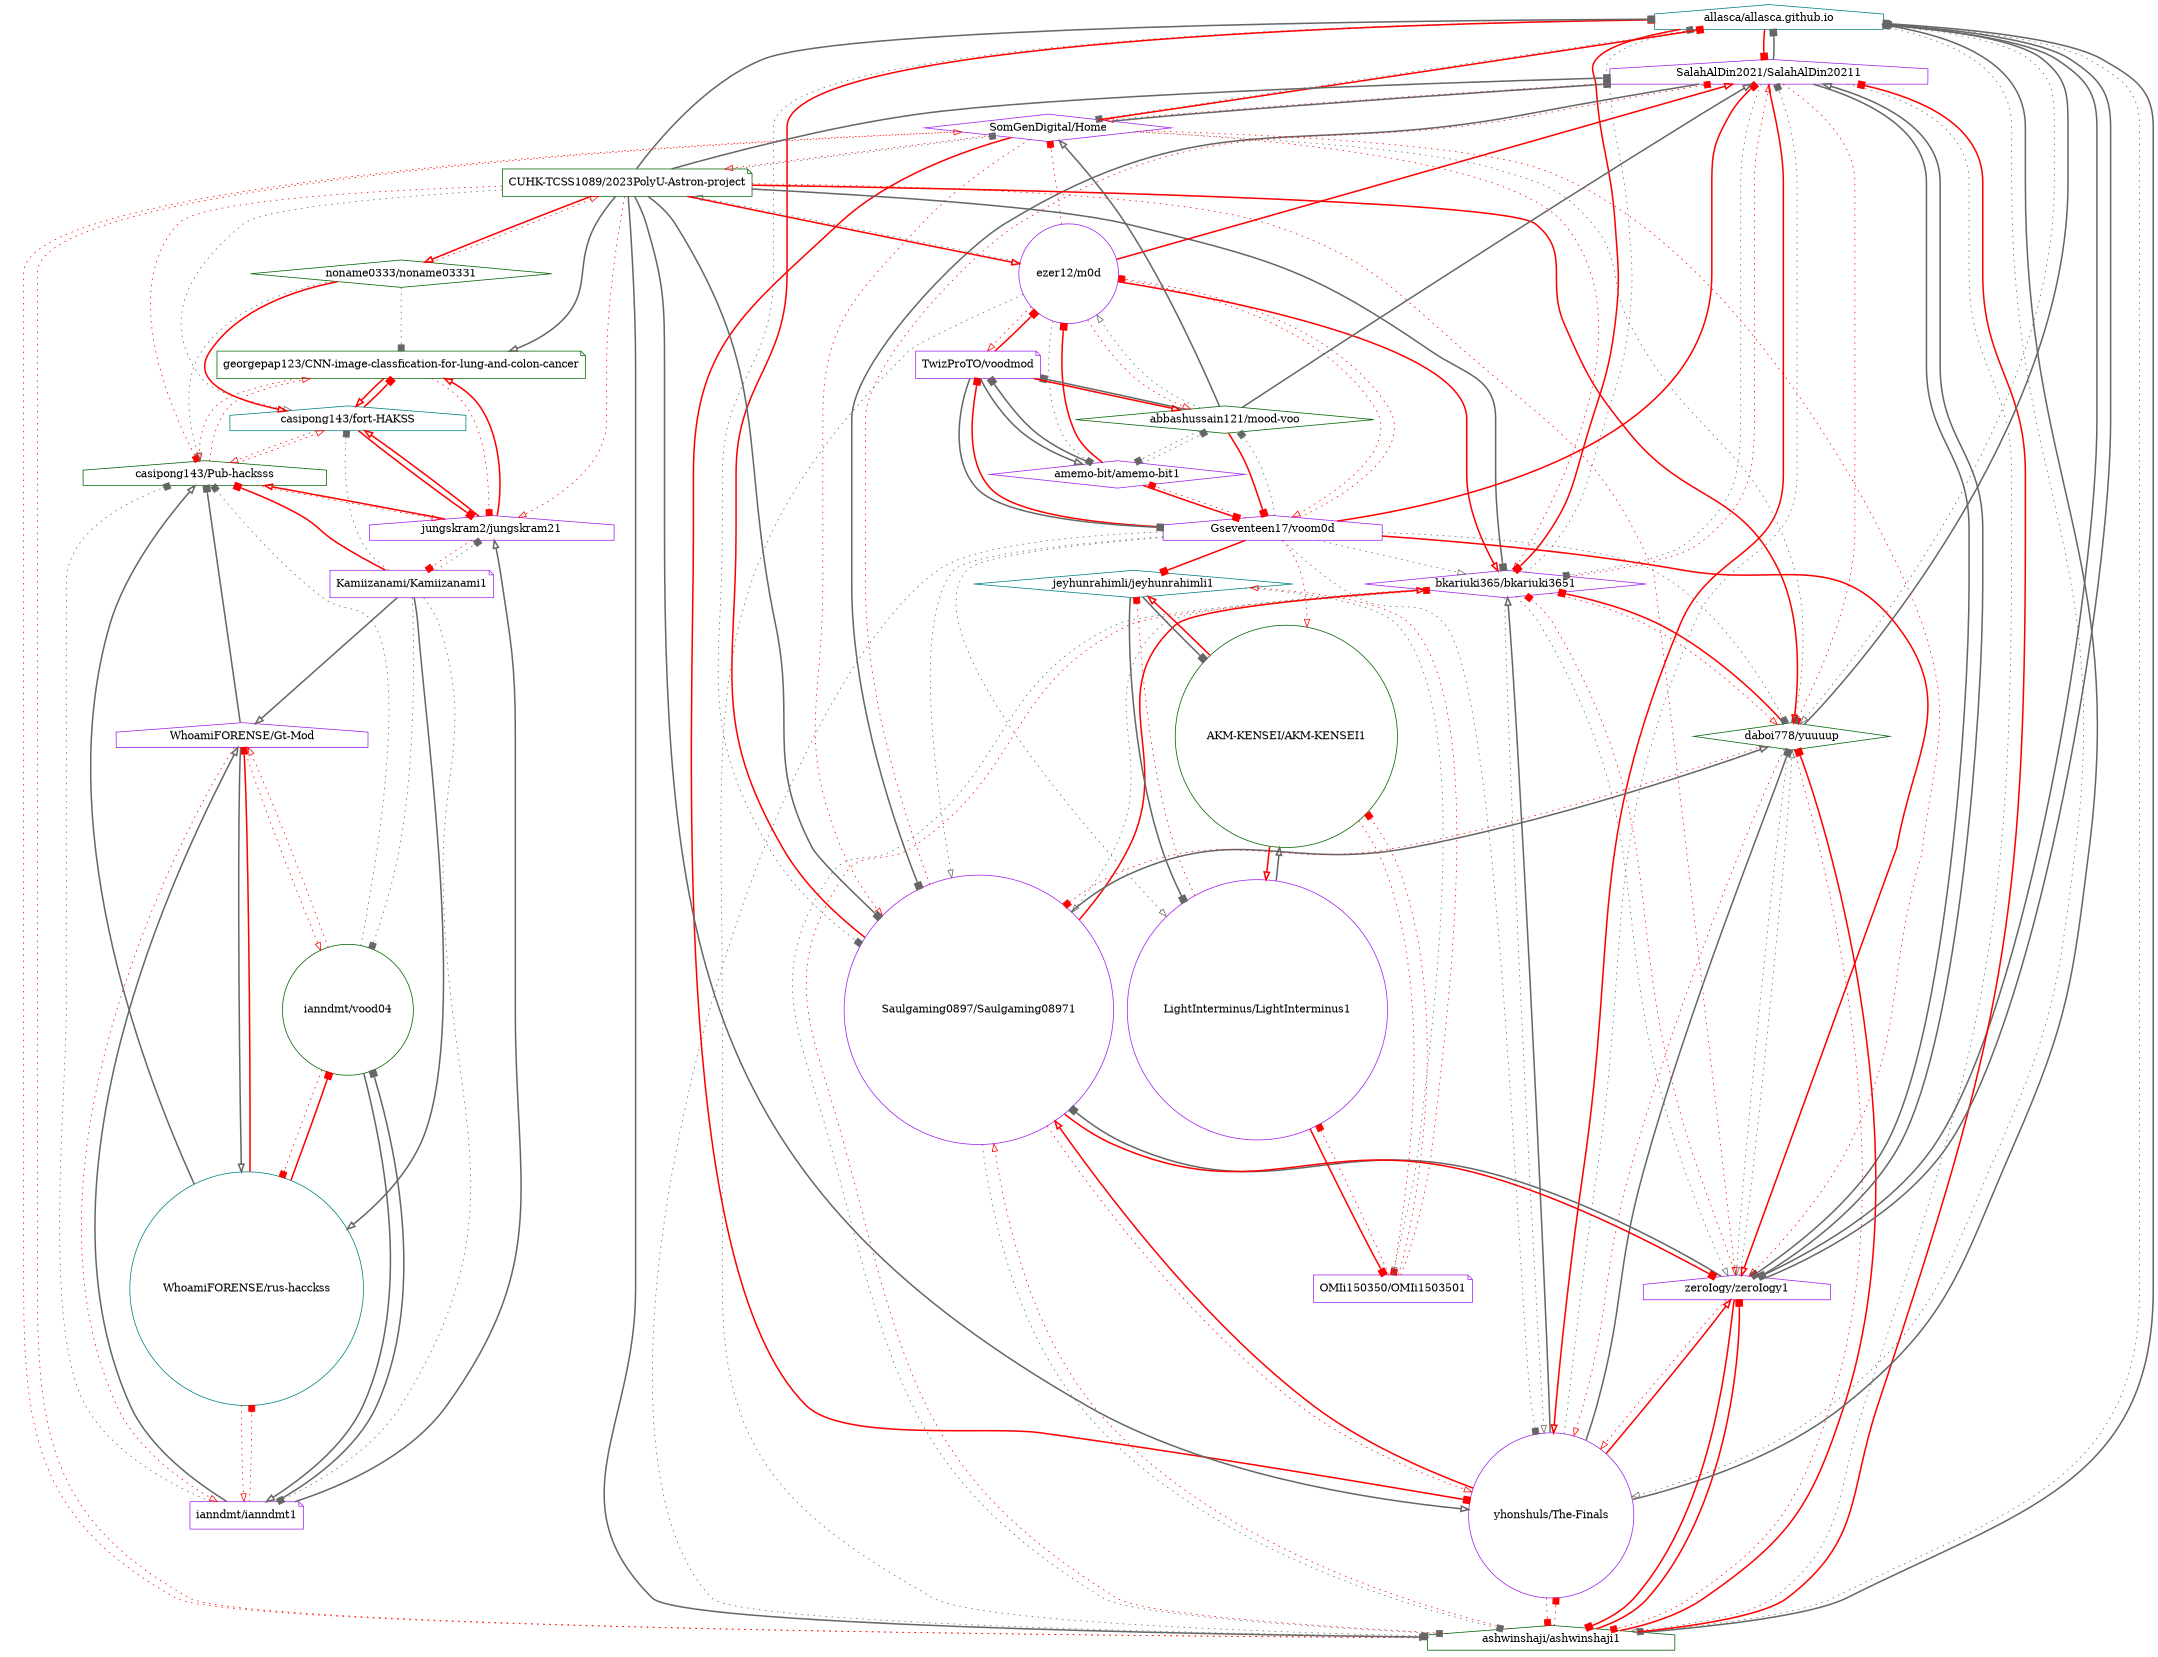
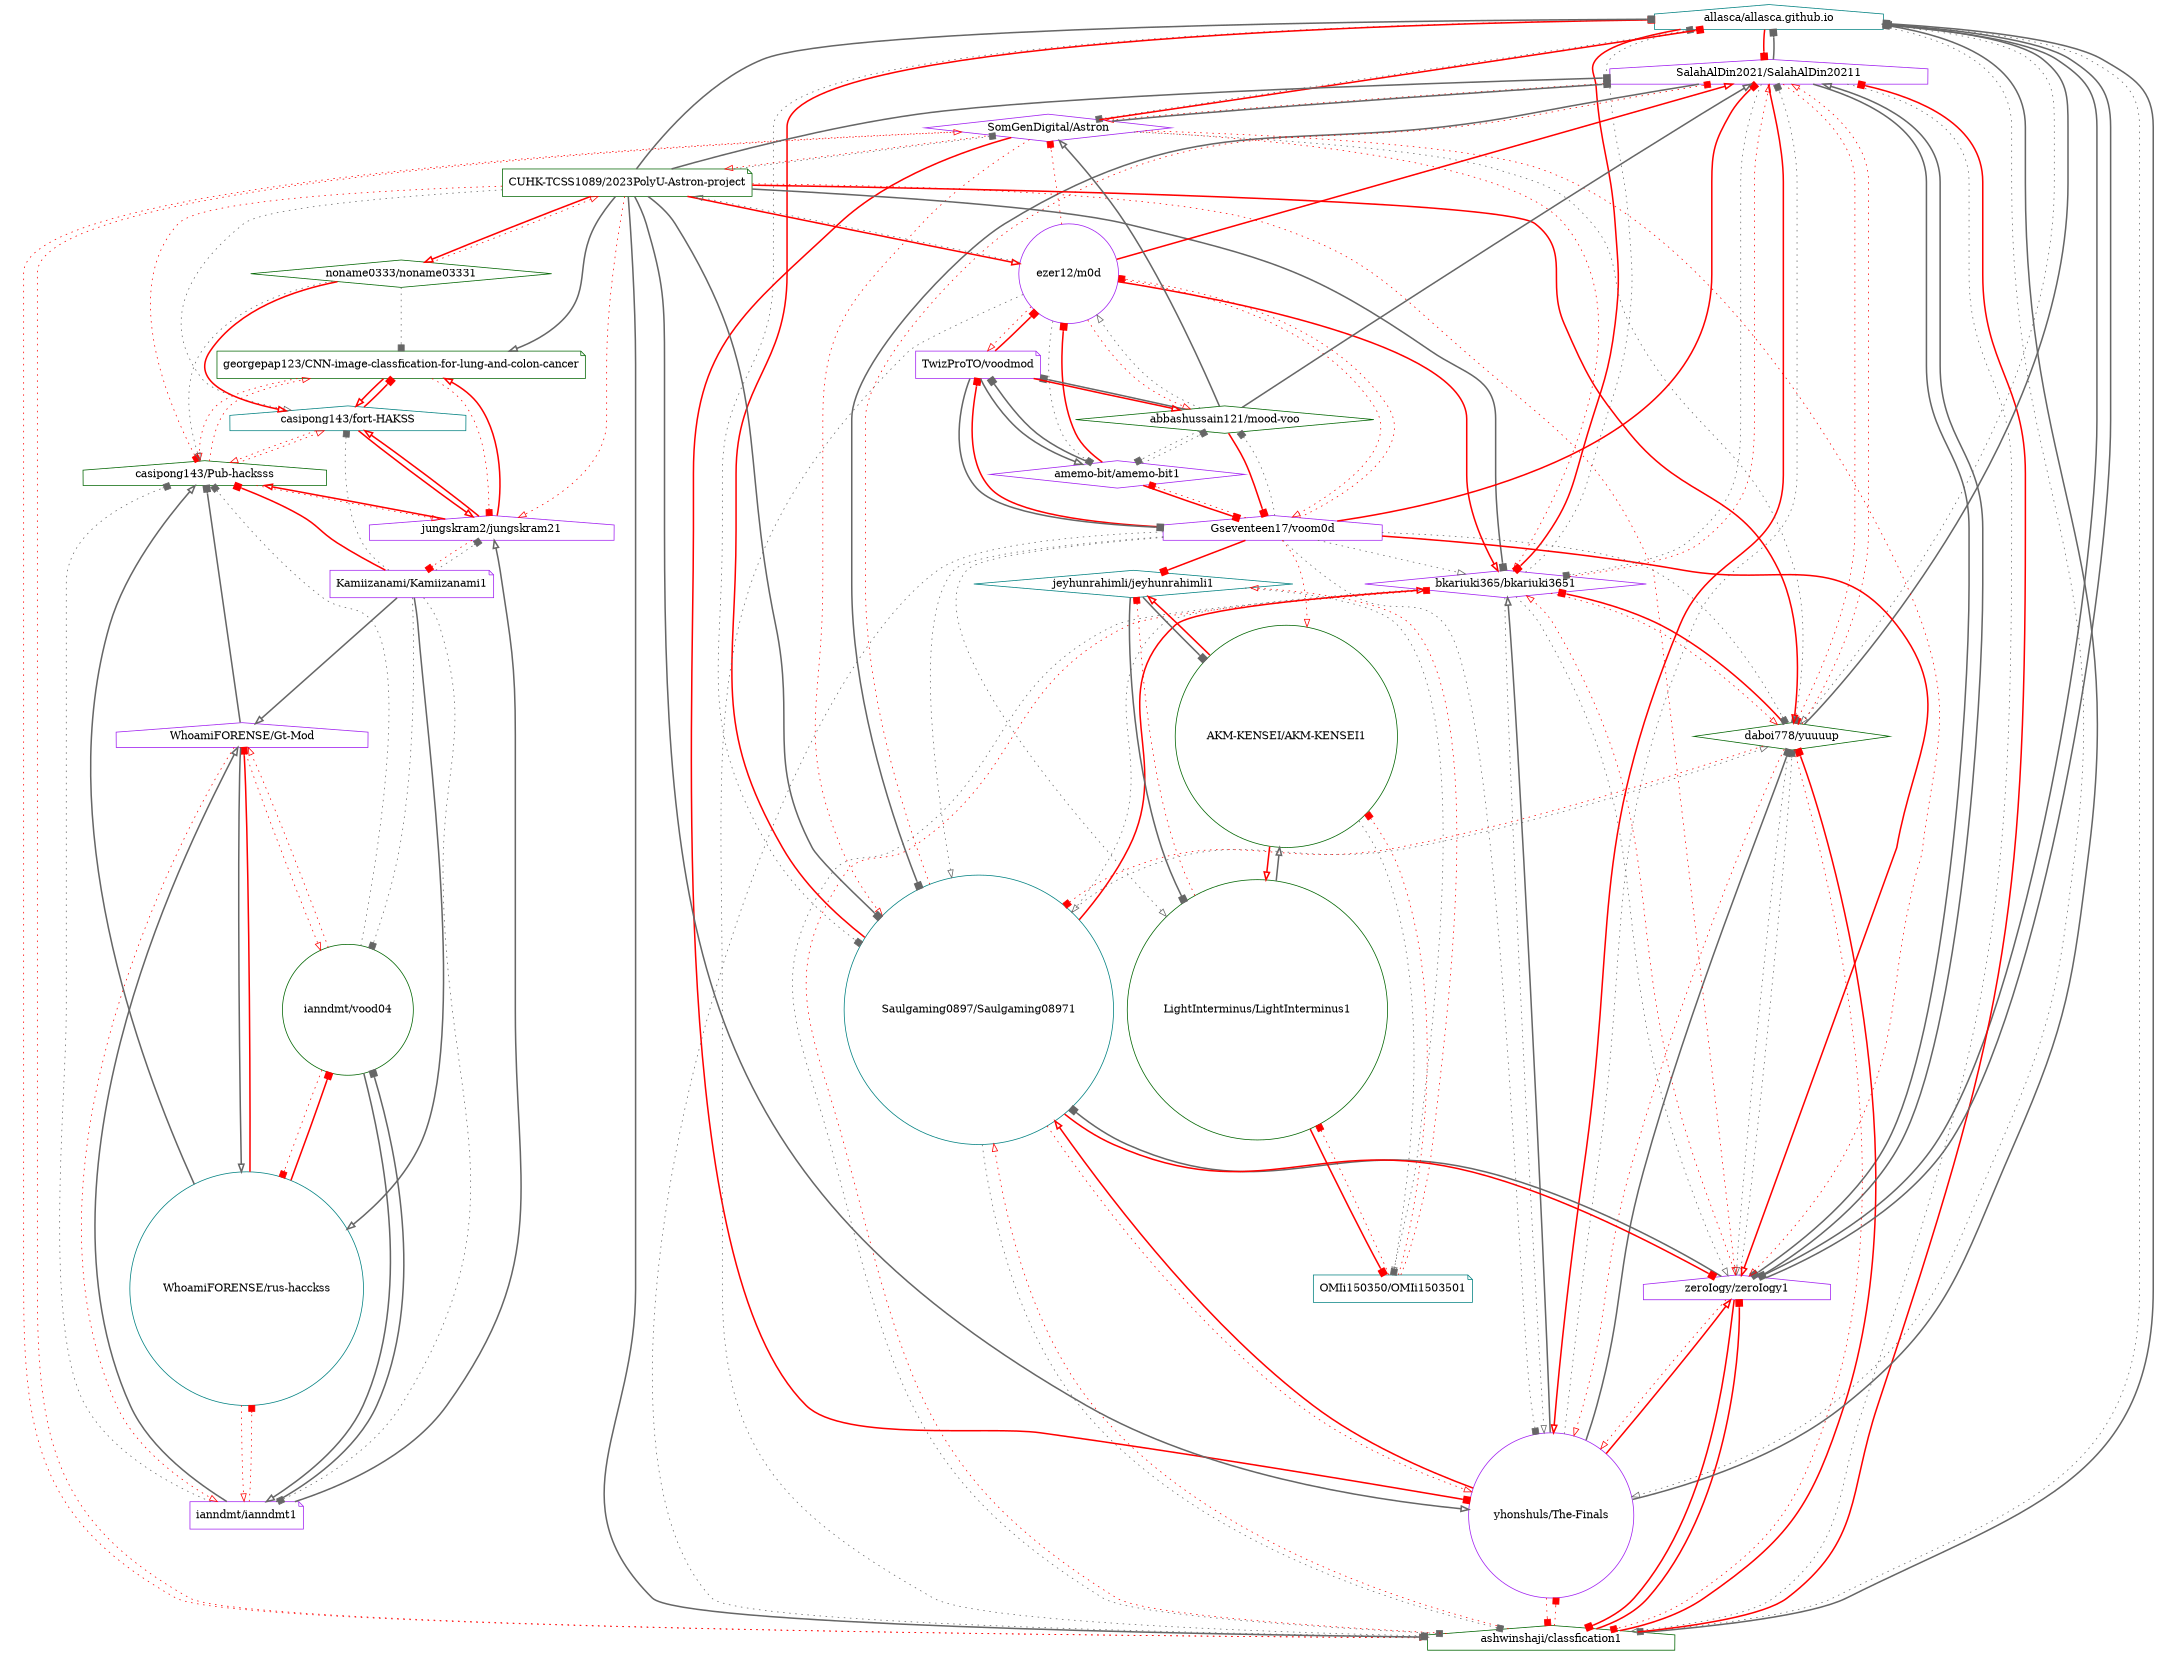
node "SomGenDigital/Home": label "SomGenDigital/Home" -> "SomGenDigital/Astron"
edge "daboi778/yuuuup" -> "SalahAlDin2021/SalahAlDin20211": added
edge "casipong143/fort-HAKSS" -> "jungskram2/jungskram21": arrowhead box -> onormal
edge "Saulgaming0897/Saulgaming08971" -> "daboi778/yuuuup": style bold -> dotted
edge "zeroIogy/zeroIogy1" -> "bkariuki365/bkariuki3651": arrowhead box -> onormal
node "Saulgaming0897/Saulgaming08971": color purple -> teal
node "LightInterminus/LightInterminus1": color purple -> darkgreen
edge "zeroIogy/zeroIogy1" -> "daboi778/yuuuup": arrowhead onormal -> box
edge "AKM-KENSEI/AKM-KENSEI1" -> "OMIi150350/OMIi1503501": color red -> gray40
node "OMIi150350/OMIi1503501": color purple -> teal
node "ashwinshaji/ashwinshaji1": label "ashwinshaji/ashwinshaji1" -> "ashwinshaji/classfication1"
